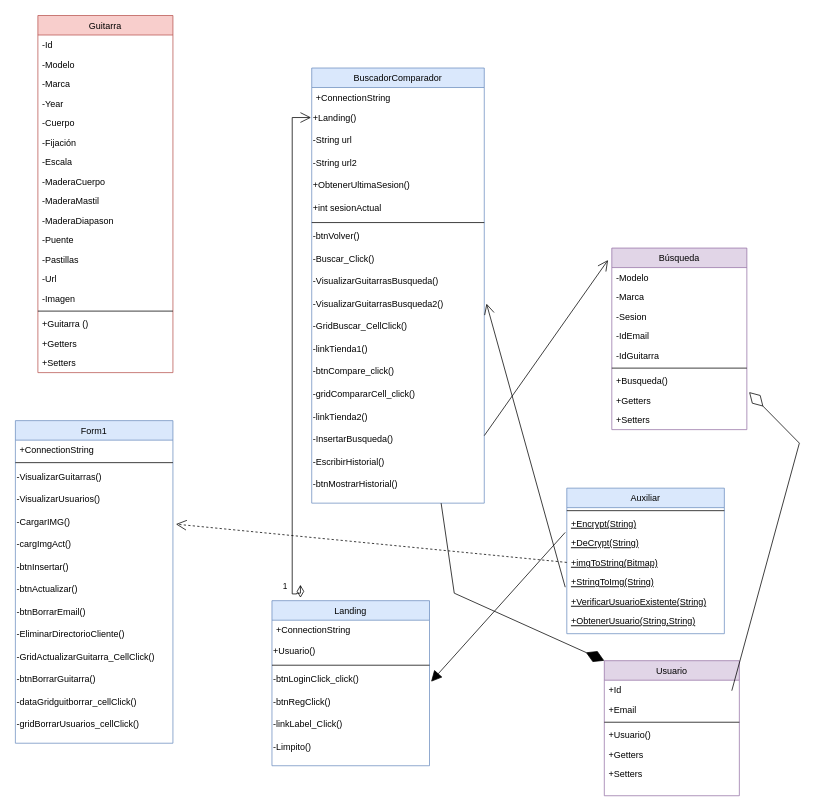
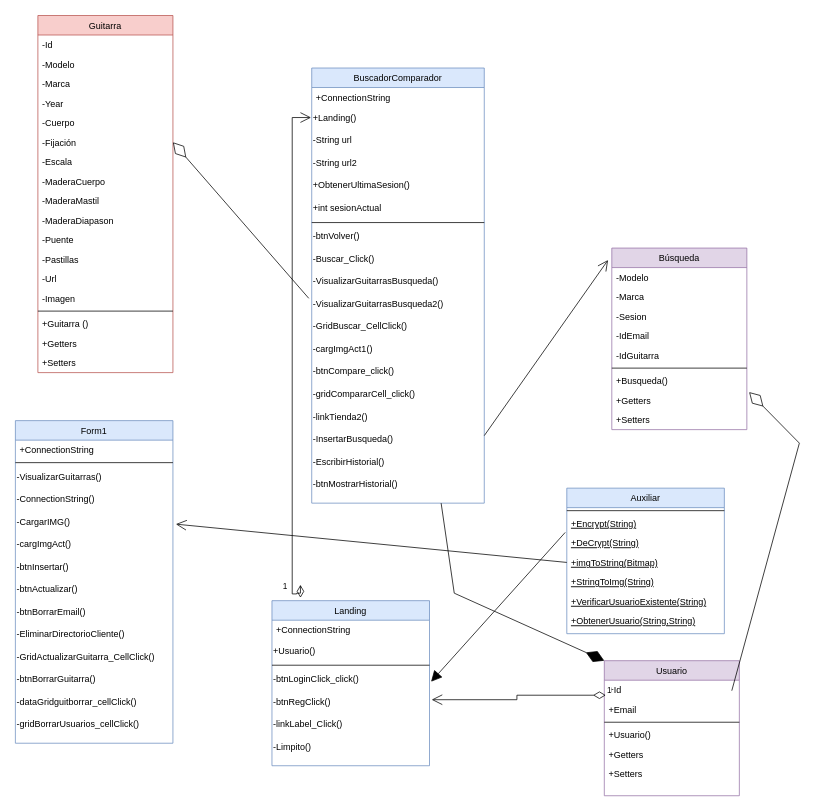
edge "-VisualizarGuitarrasBusqueda2()" -> "-Fijación": added
node "-linkTienda1()": label "-linkTienda1()" -> "-cargImgAct1()"
edge "+StringToImg(String)" -> "-VisualizarGuitarrasBusqueda2()": removed
node "-VisualizarUsuarios()": label "-VisualizarUsuarios()" -> "-ConnectionString()"
edge "+imgToString(Bitmap)" -> "-CargarIMG()": style dashed -> solid
edge "+Id" -- "-btnRegClick()": added, label "1"
